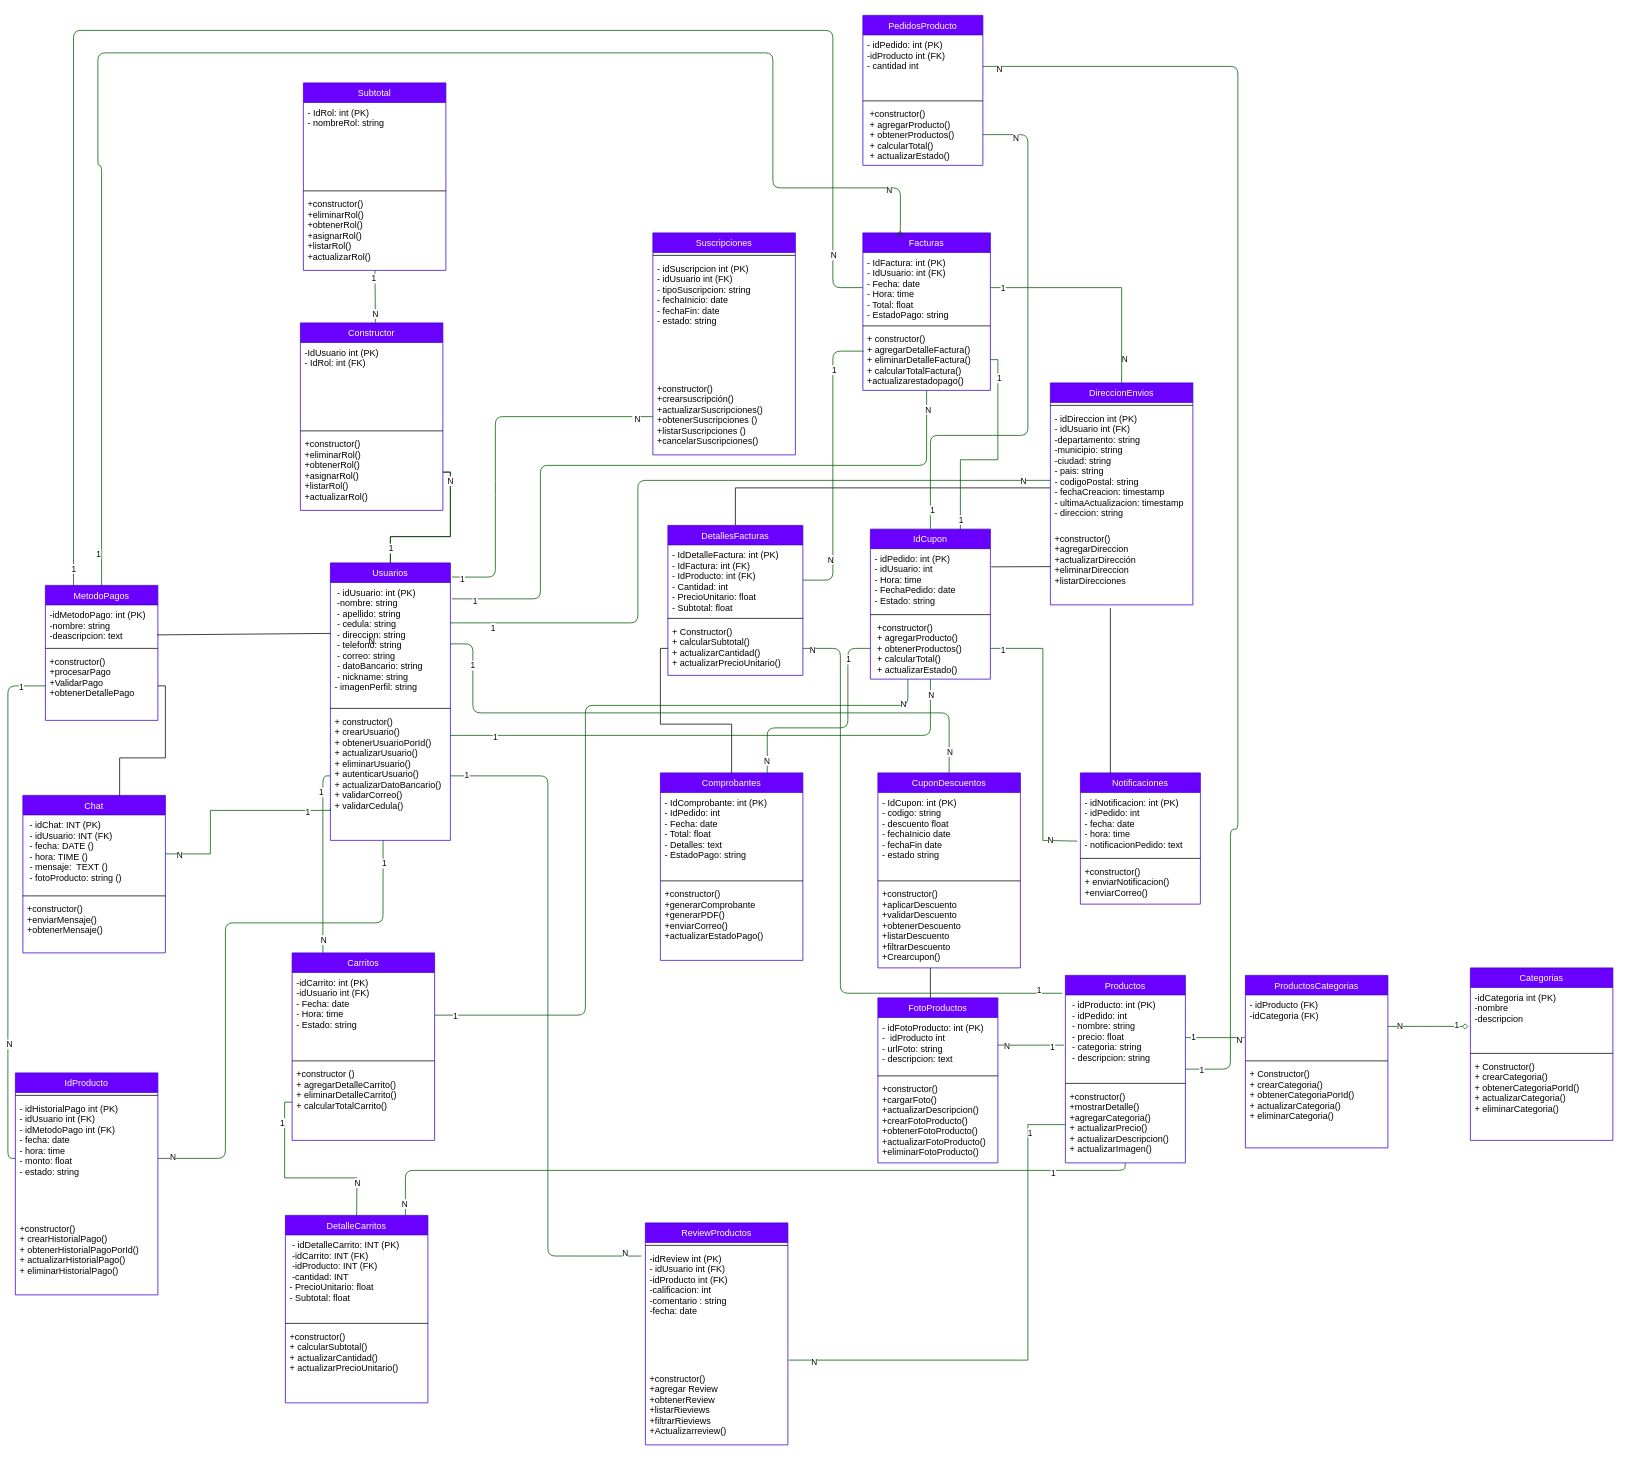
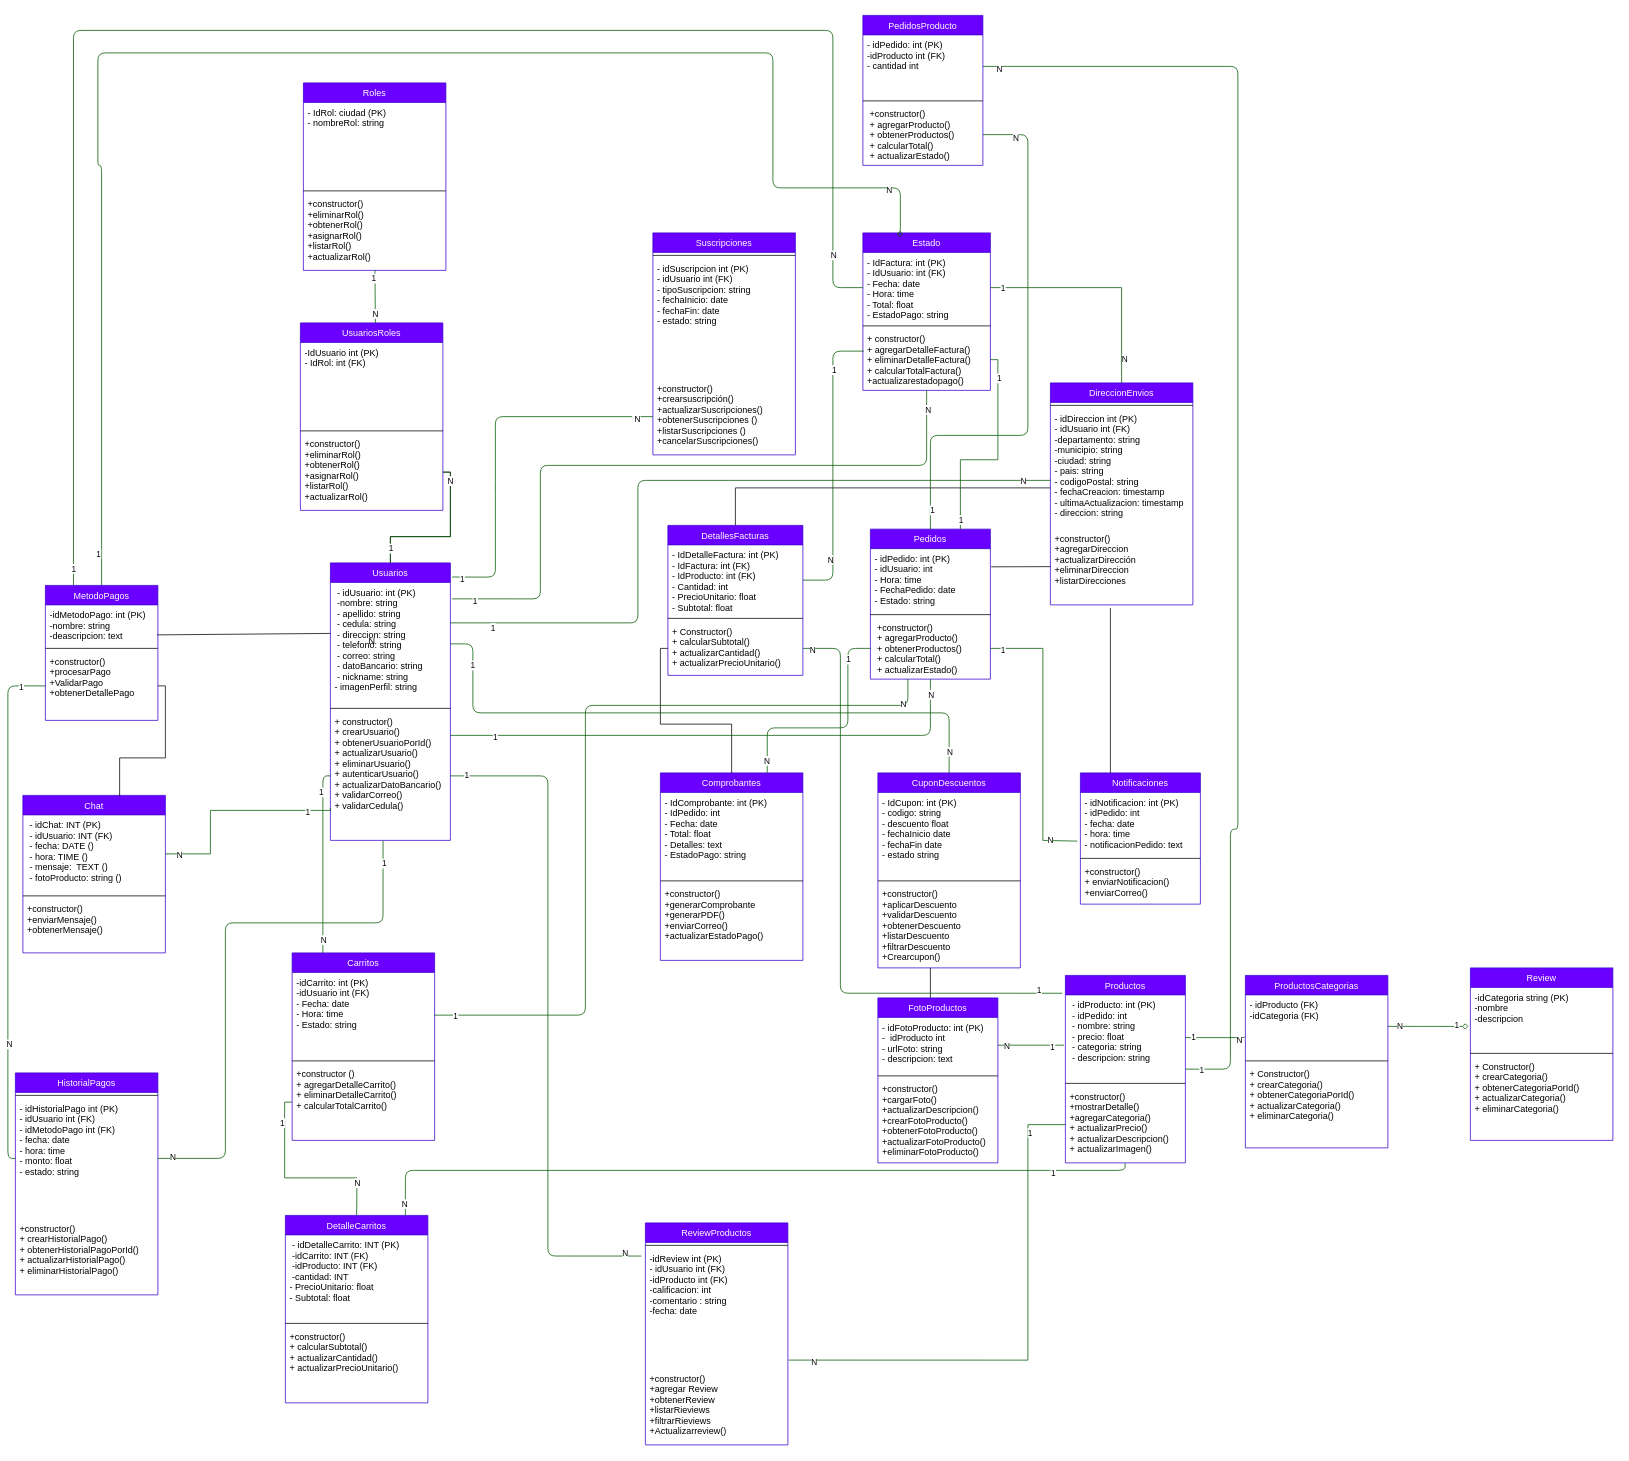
node "Subtotal": label "Subtotal" -> "Roles"
node "- IdRol: int (PK) - nombreRol: string": label "- IdRol: int (PK) - nombreRol: string" -> "- IdRol: ciudad (PK) - nombreRol: string"
node "Facturas": label "Facturas" -> "Estado"
node "Constructor": label "Constructor" -> "UsuariosRoles"
node "IdCupon": label "IdCupon" -> "Pedidos"
node "Categorias": label "Categorias" -> "Review"
node "-idCategoria int (PK) -nombre -descripcion": label "-idCategoria int (PK) -nombre -descripcion" -> "-idCategoria string (PK) -nombre -descripcion"
node "IdProducto": label "IdProducto" -> "HistorialPagos"
